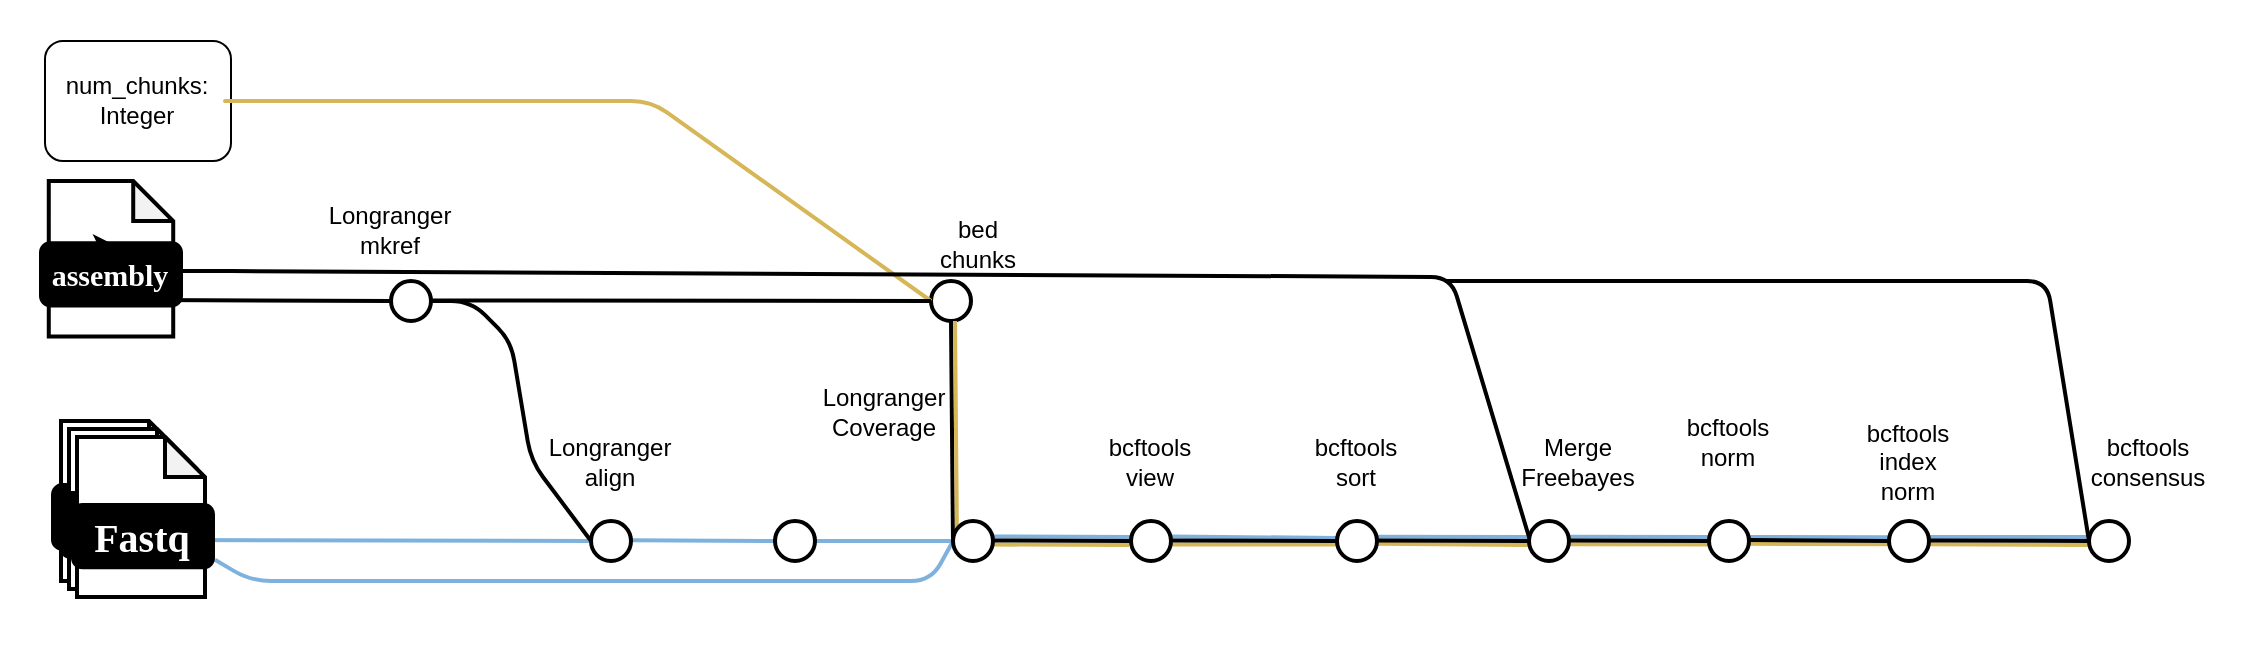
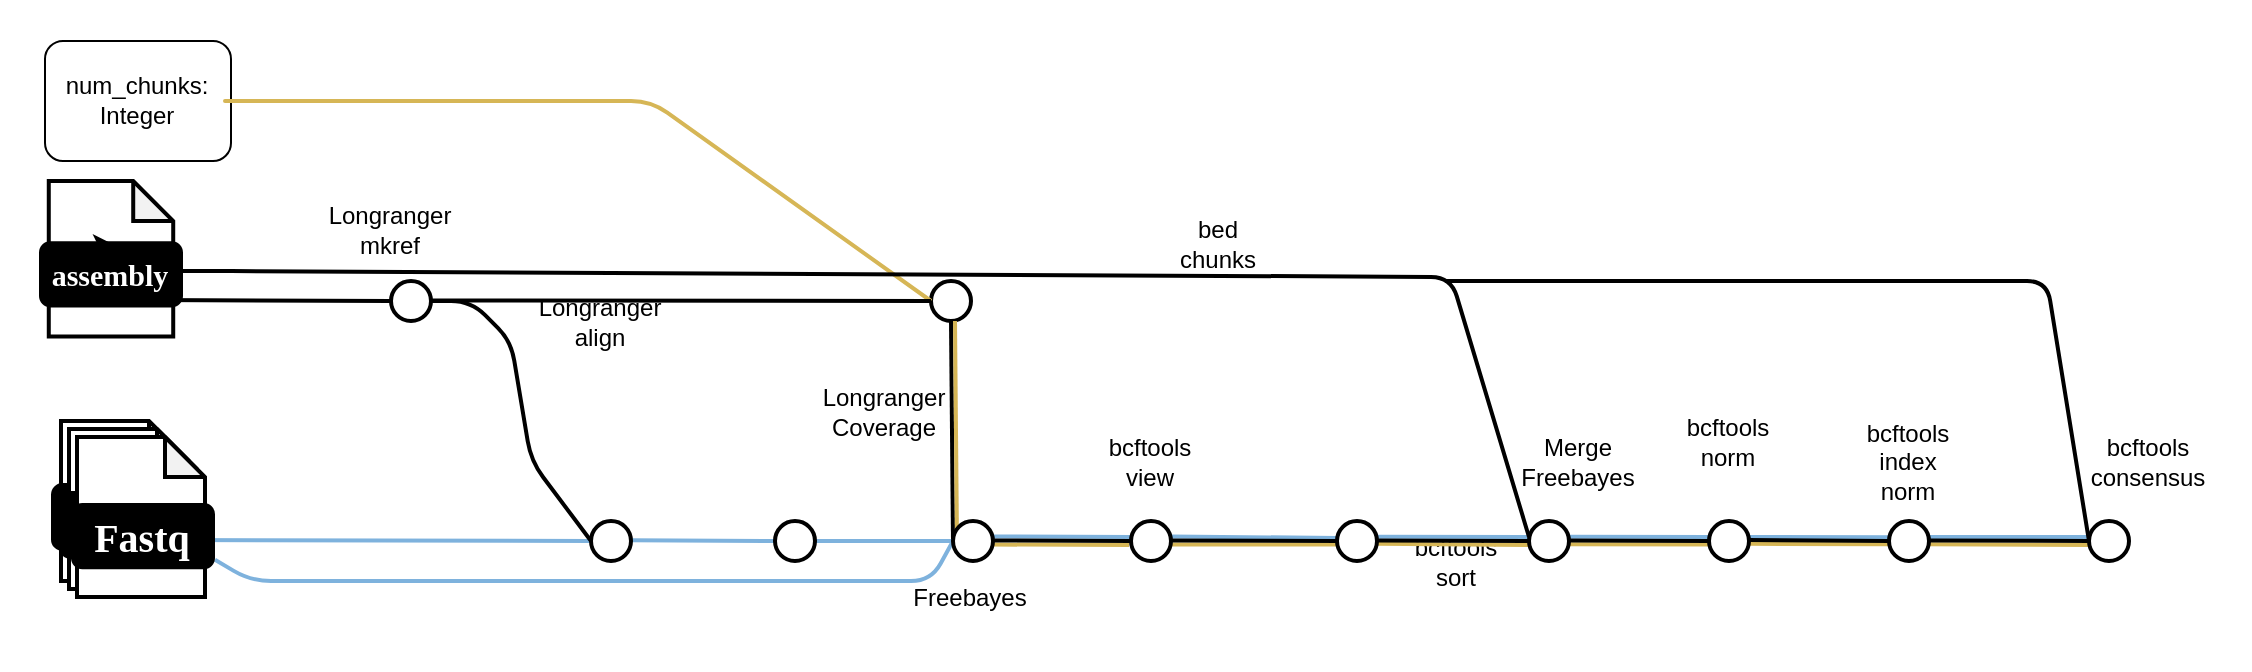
node "bed chunks": moved (979, 244) -> (1219, 244)
node "Longranger align": moved (611, 463) -> (601, 323)
node "bcftools sort": moved (1357, 463) -> (1457, 563)
node "Freebayes": added
